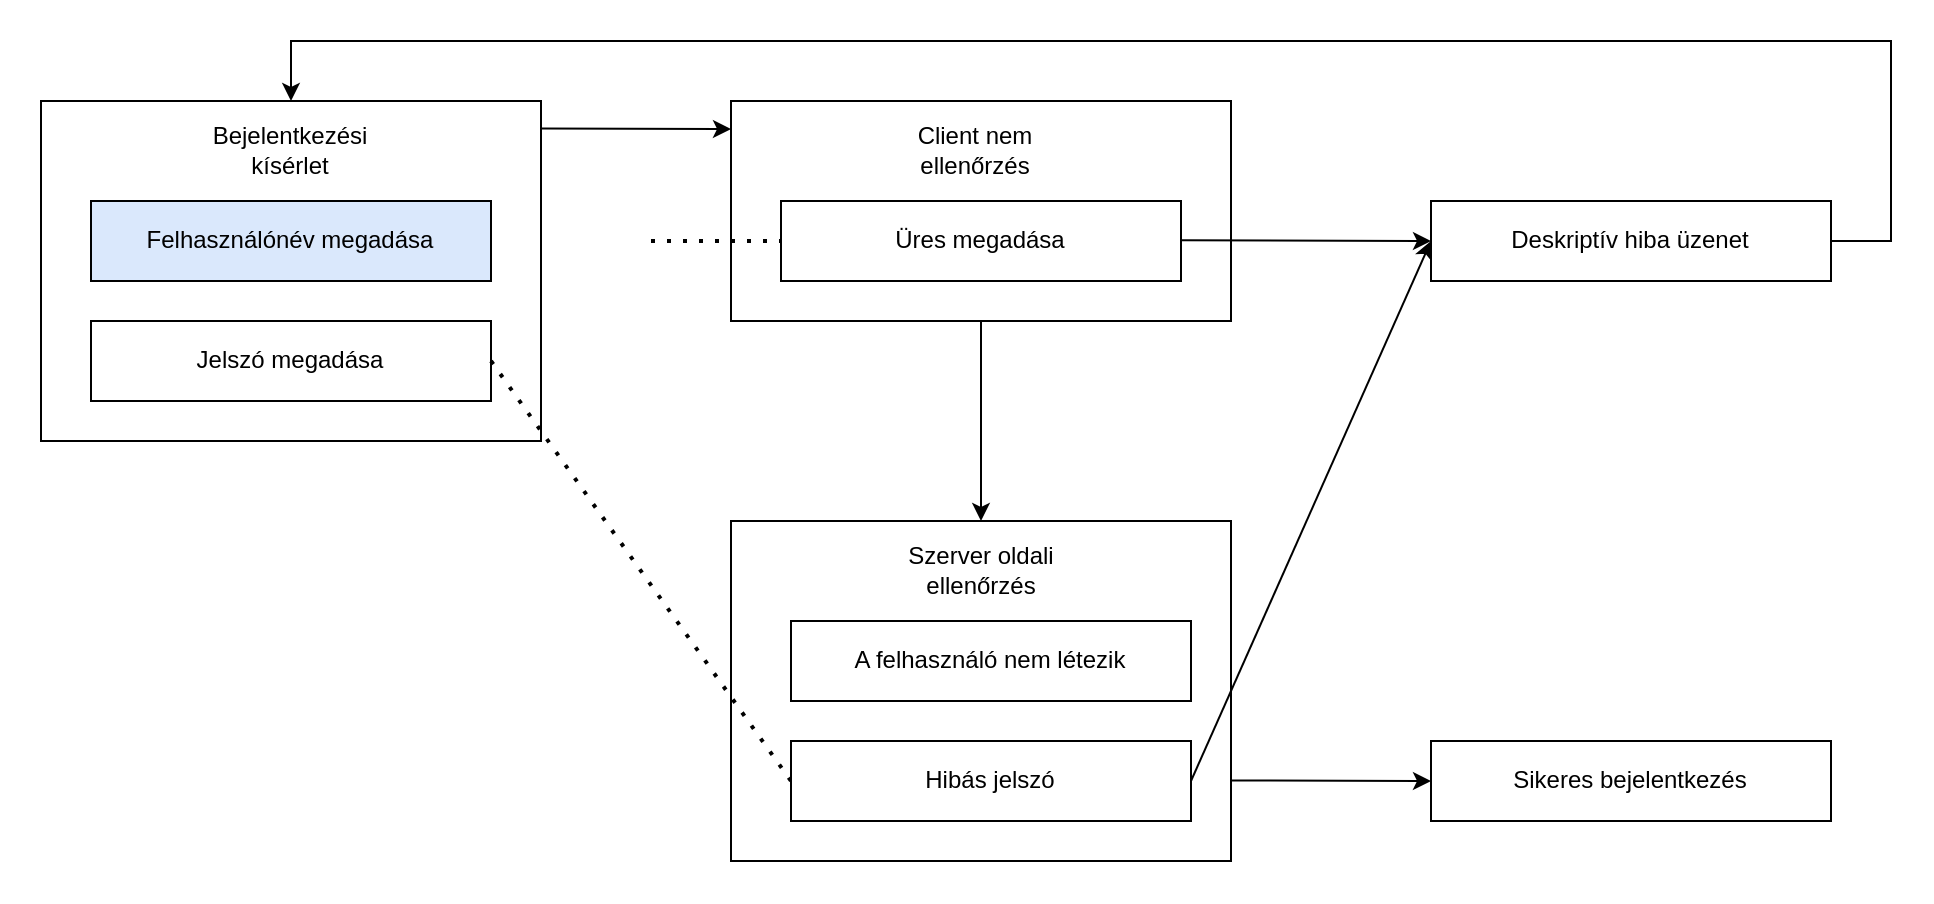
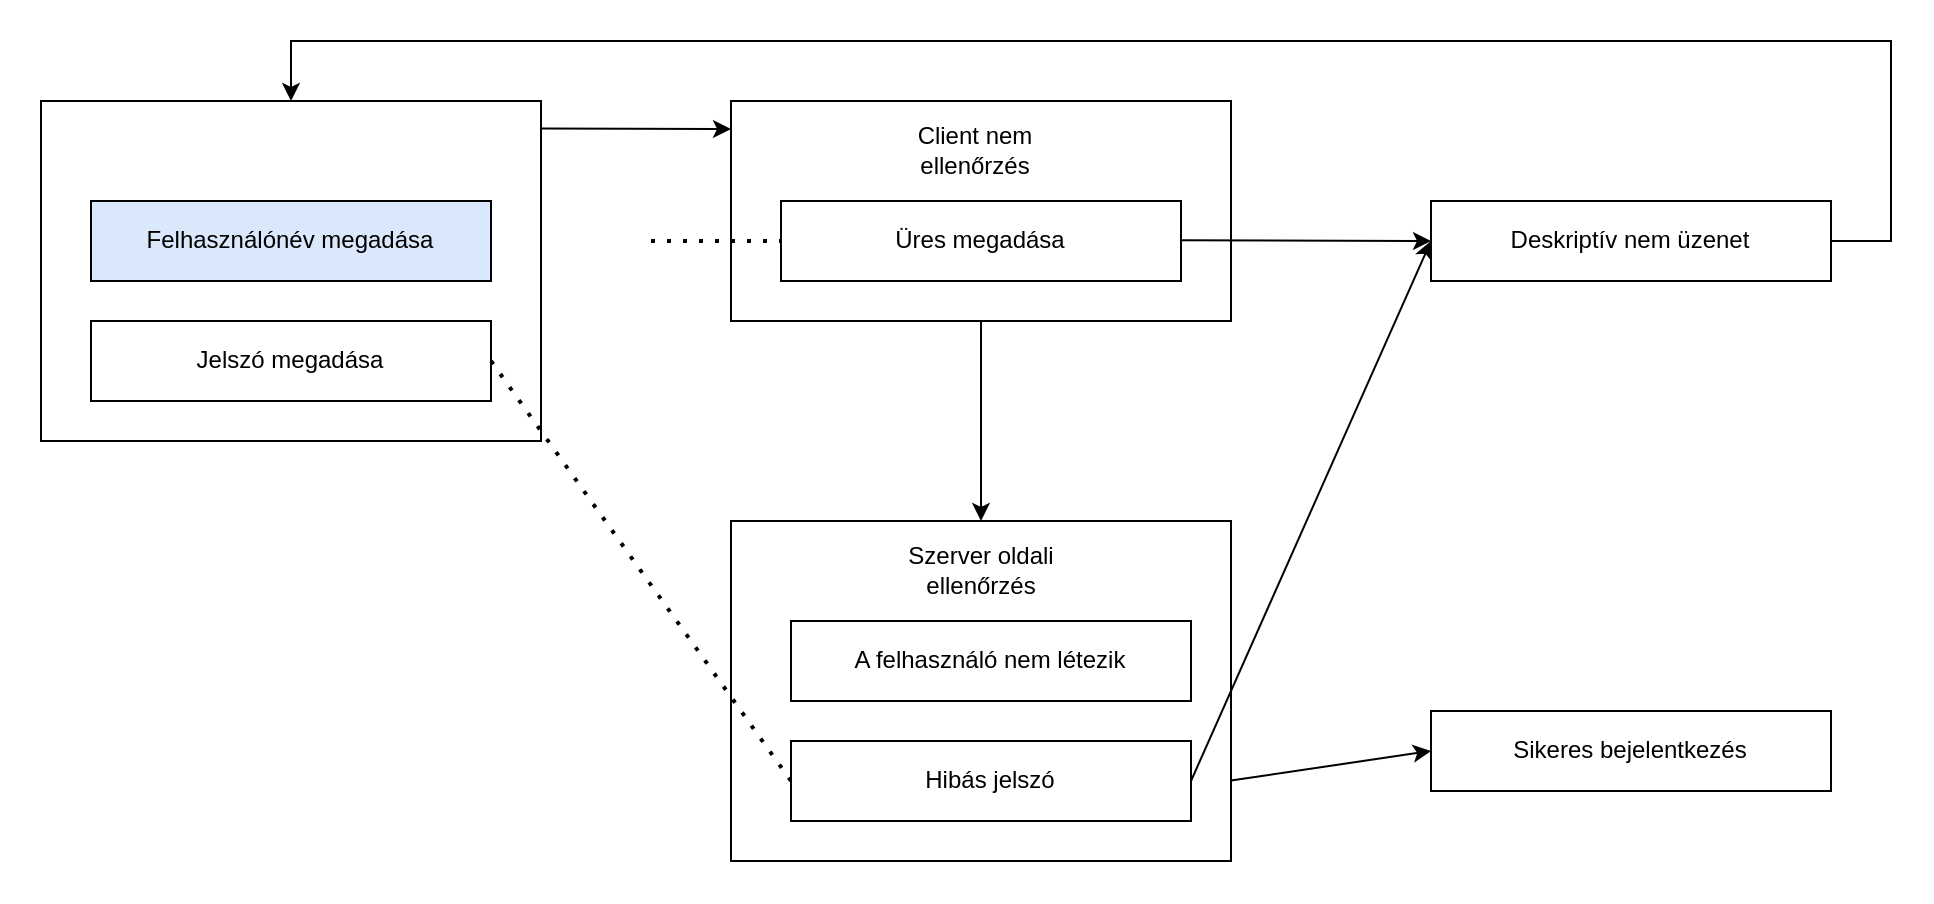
node "Bejelentkezési kísérlet": removed
node "Deskriptív hiba üzenet": label "Deskriptív hiba üzenet" -> "Deskriptív nem üzenet"
node "Sikeres bejelentkezés": moved (1631, 781) -> (1631, 751)
